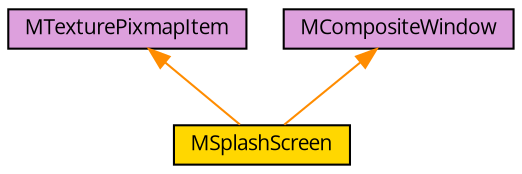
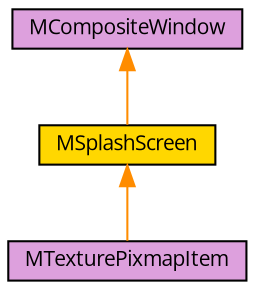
edge "MSplashScreen" -> "MTexturePixmapItem": reversed
